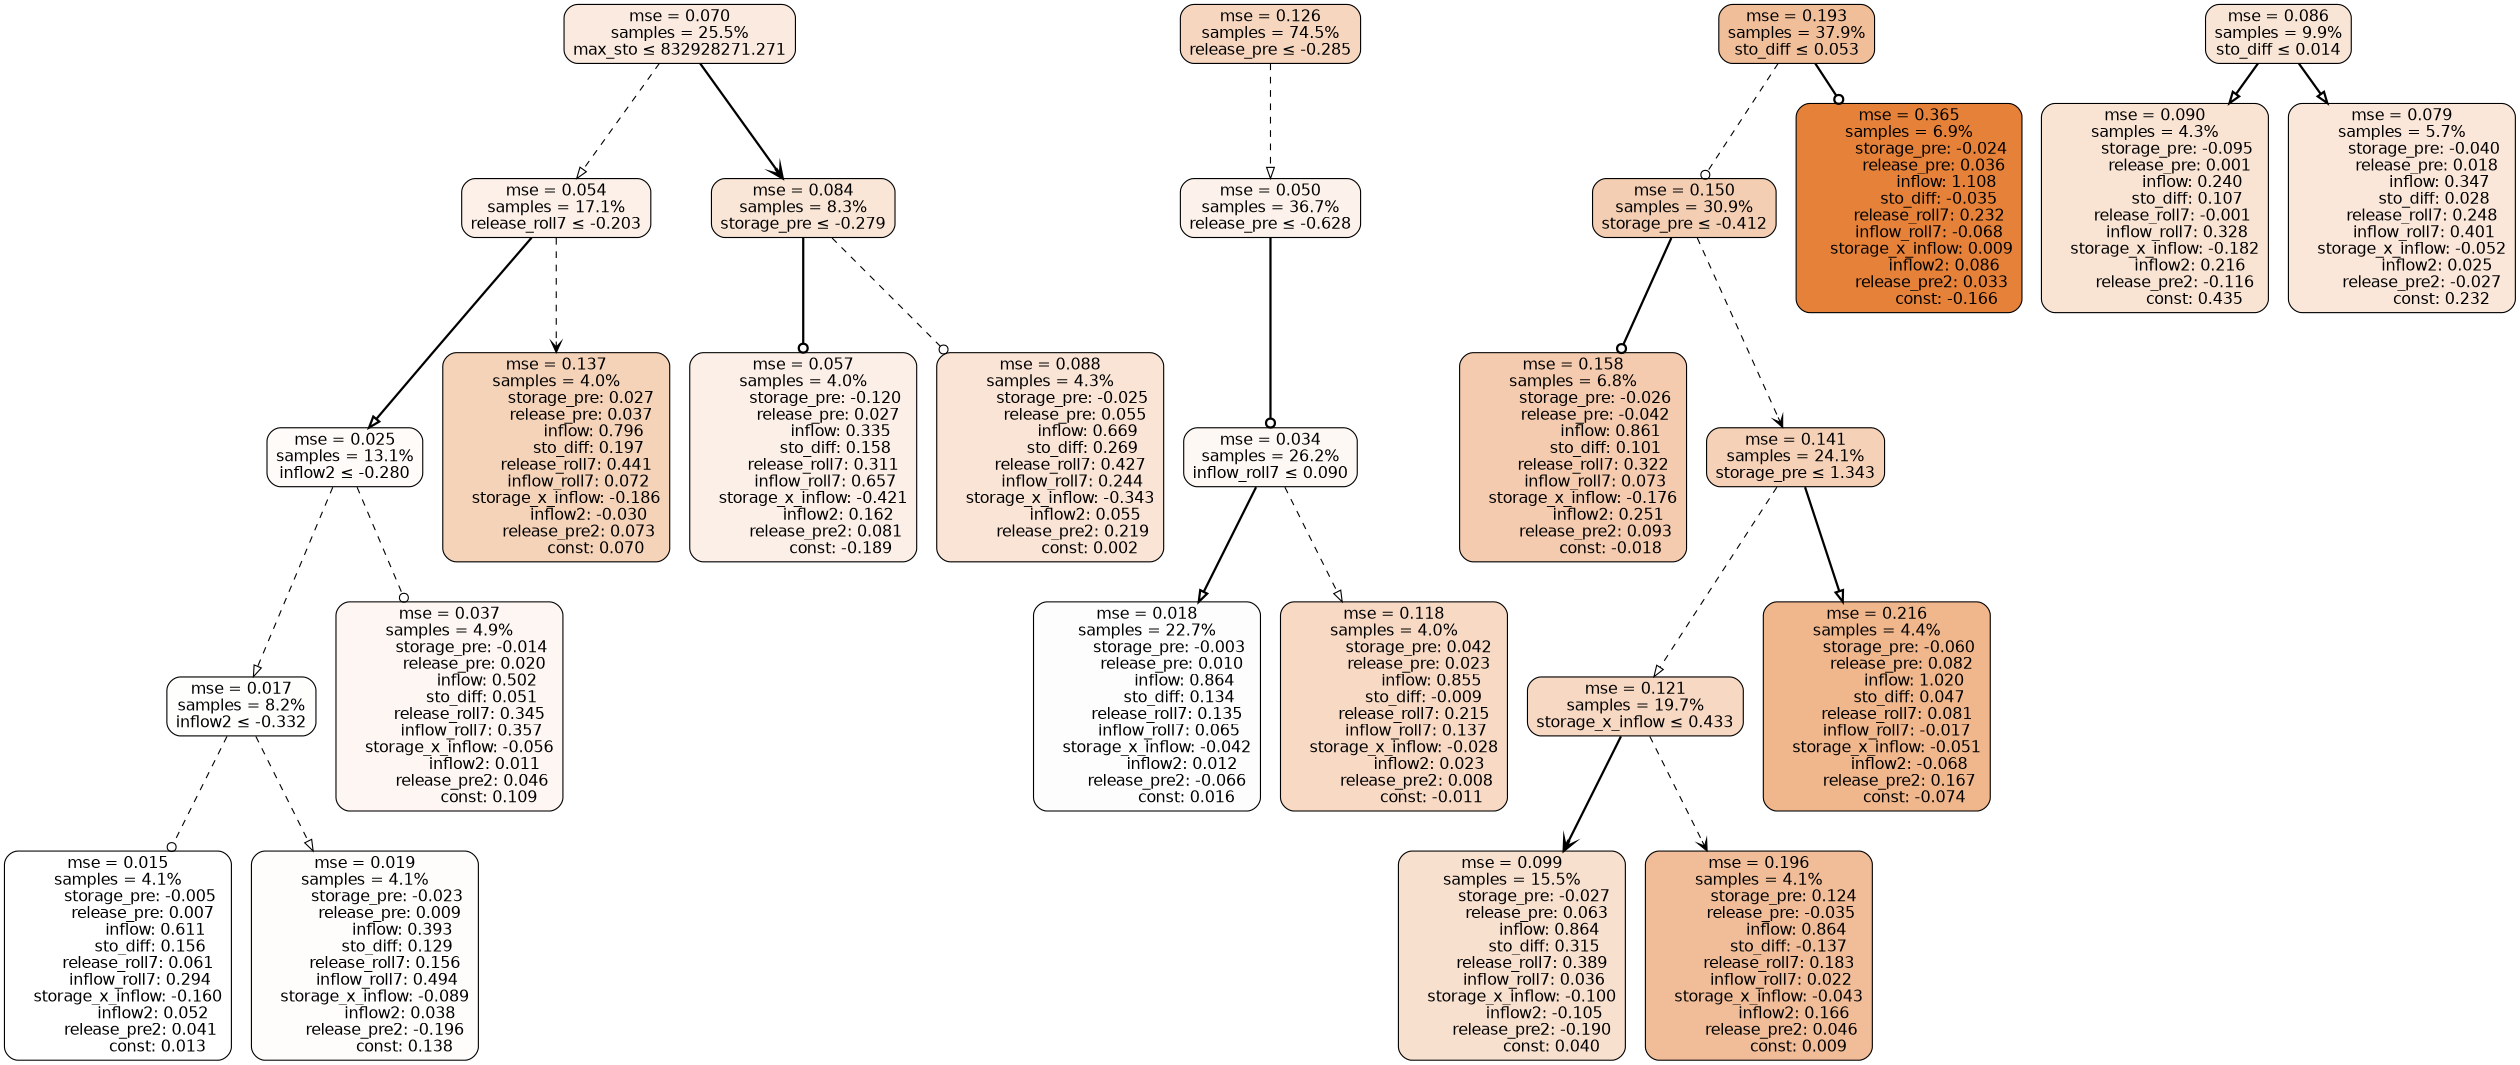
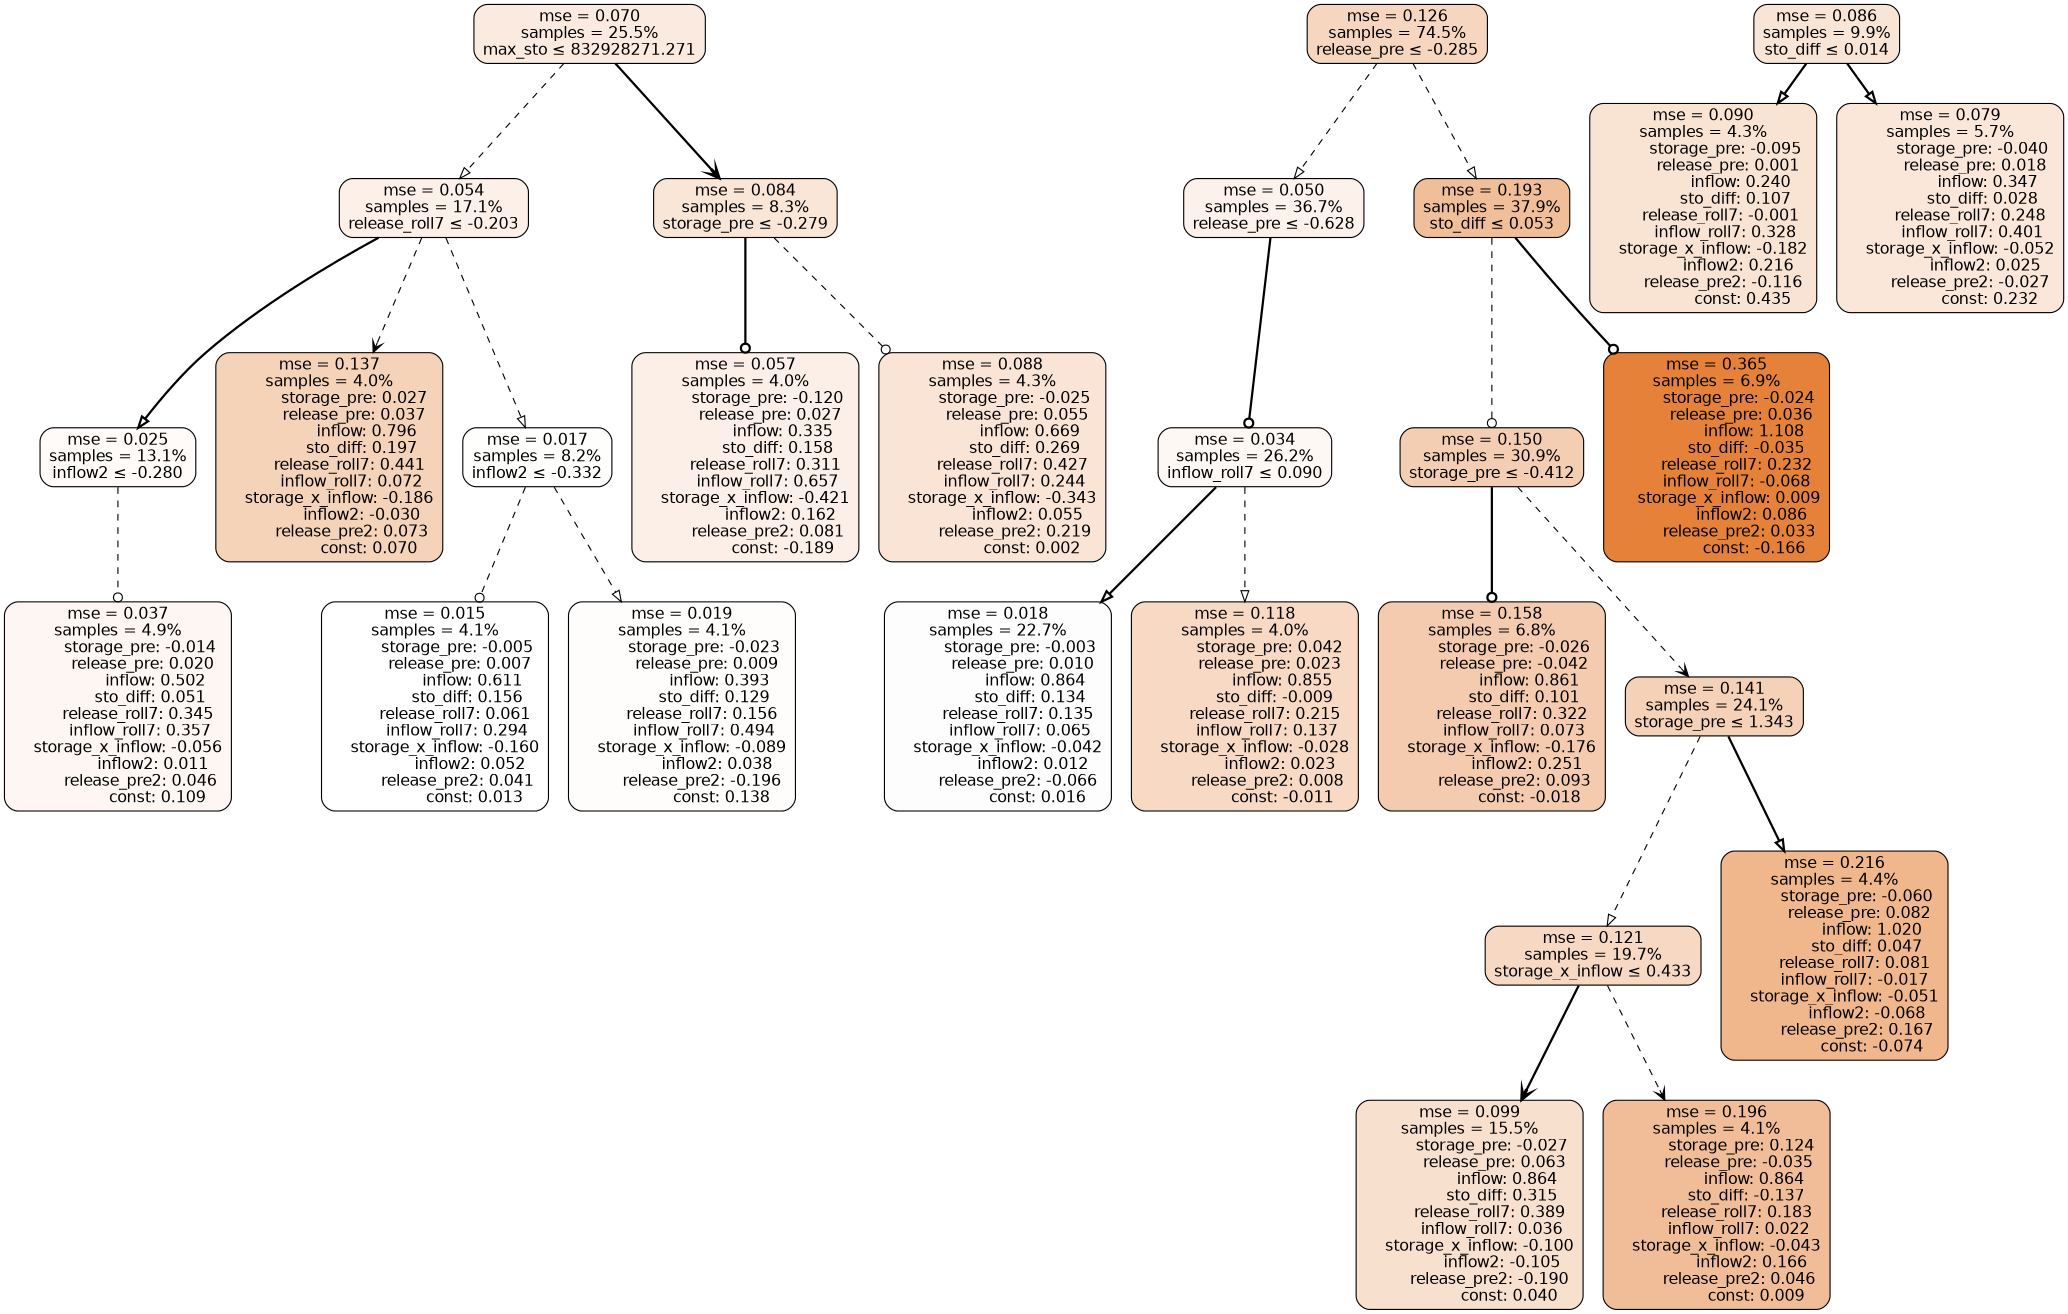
edge "mse = 0.126 samples = 74.5% release_pre ≤ -0.285" -> "mse = 0.193 samples = 37.9% sto_diff ≤ 0.053": added
edge "mse = 0.025 samples = 13.1% inflow2 ≤ -0.280" -> "mse = 0.017 samples = 8.2% inflow2 ≤ -0.332": now "mse = 0.054 samples = 17.1% release_roll7 ≤ -0.203" -> "mse = 0.017 samples = 8.2% inflow2 ≤ -0.332"
